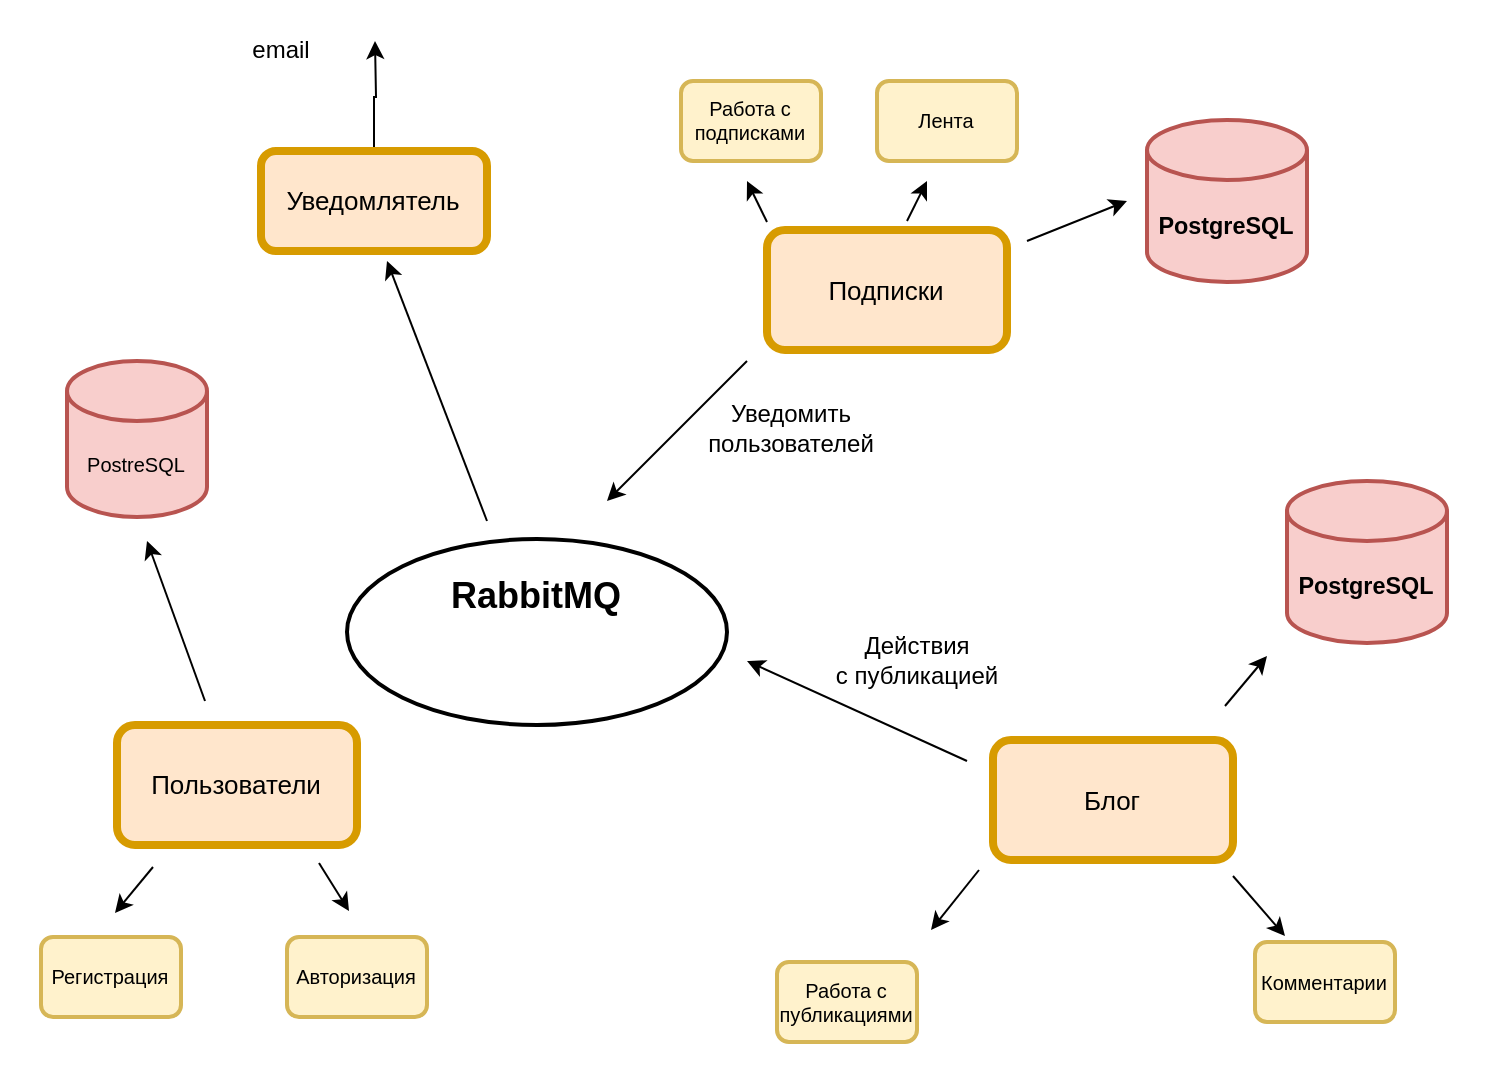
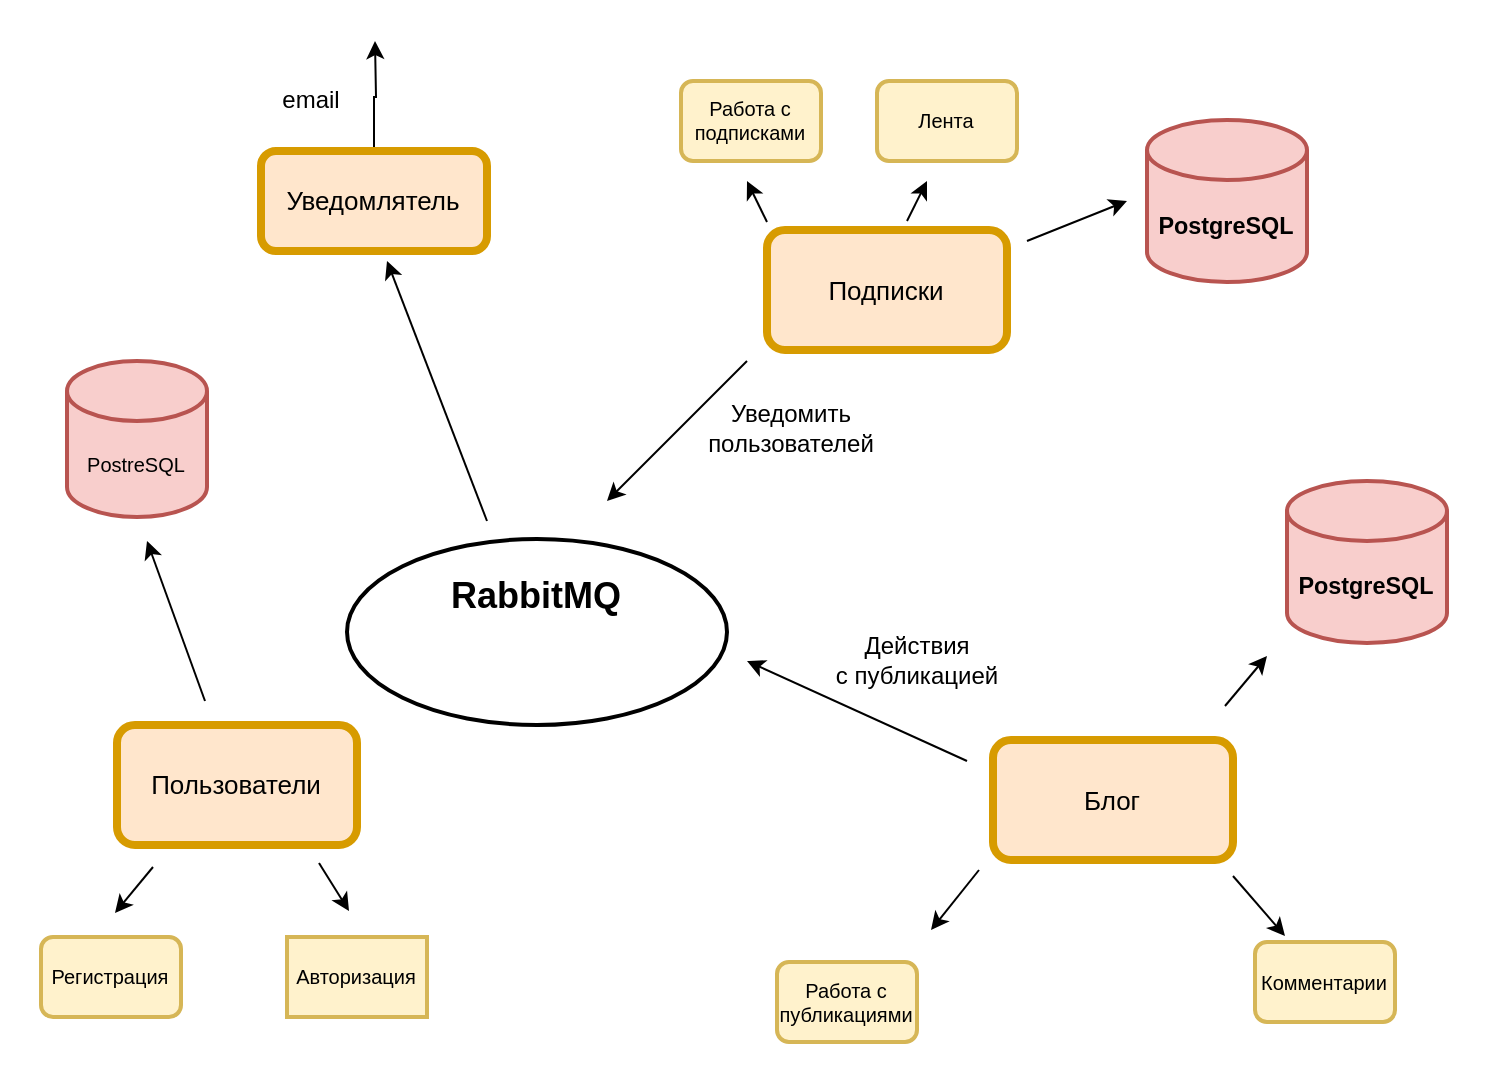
node "email": moved (281, 51) -> (311, 101)
node "Авторизация": shape rounded rectangle -> rectangle
